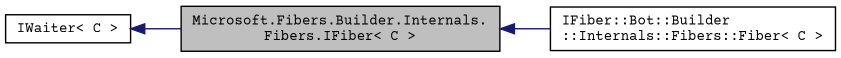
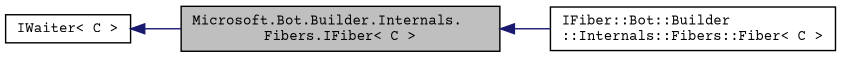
node "Microsoft.Fibers.Builder.Internals. Fibers.IFiber< C >": label "Microsoft.Fibers.Builder.Internals. Fibers.IFiber< C >" -> "Microsoft.Bot.Builder.Internals. Fibers.IFiber< C >"
